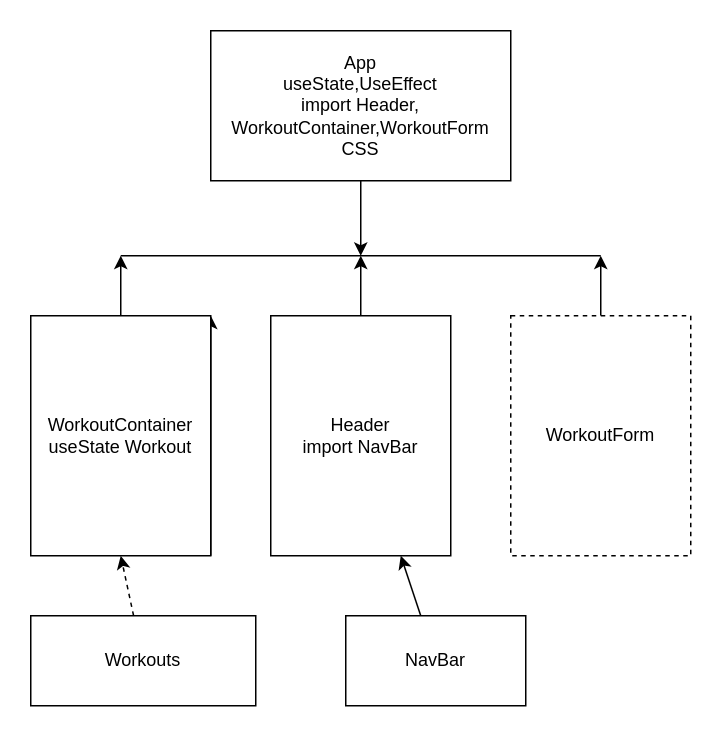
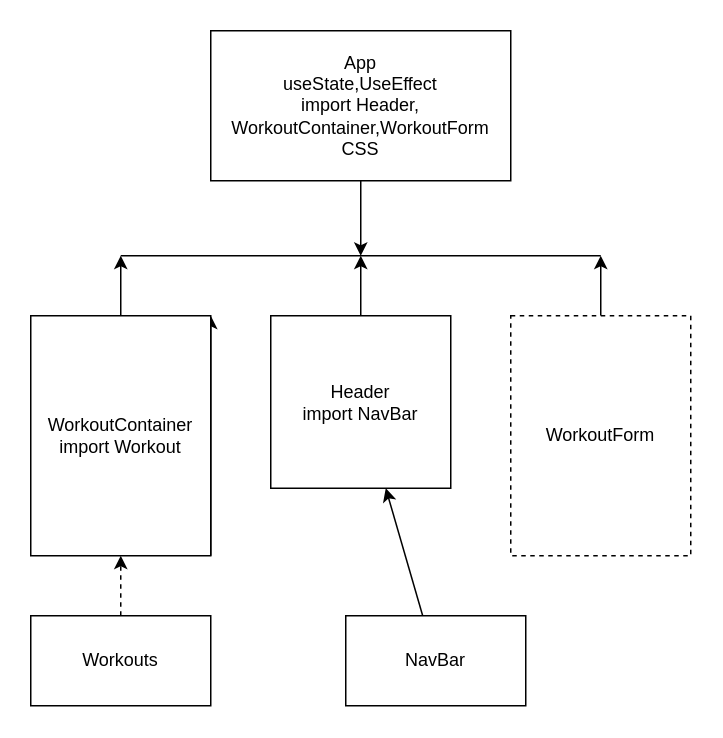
node "WorkoutContainer useState Workout": label "WorkoutContainer useState Workout" -> "WorkoutContainer import Workout"
node "Header import NavBar": size 180x240 -> 180x173
node "Workouts": size 225x90 -> 180x90
